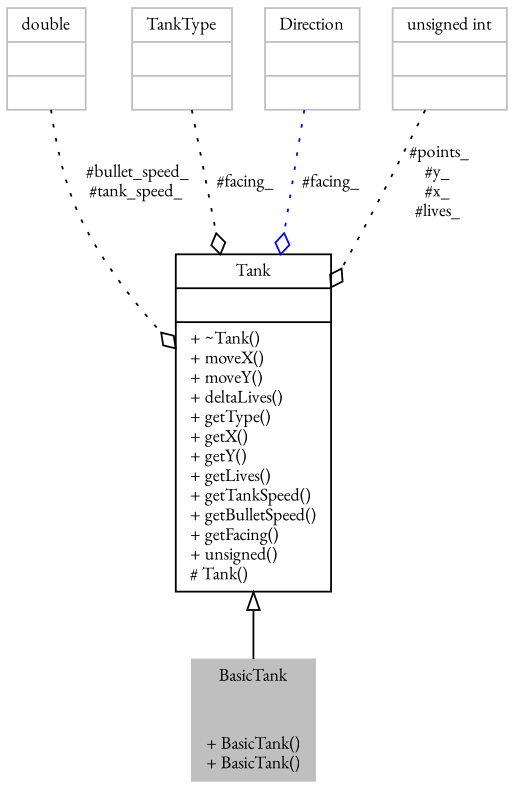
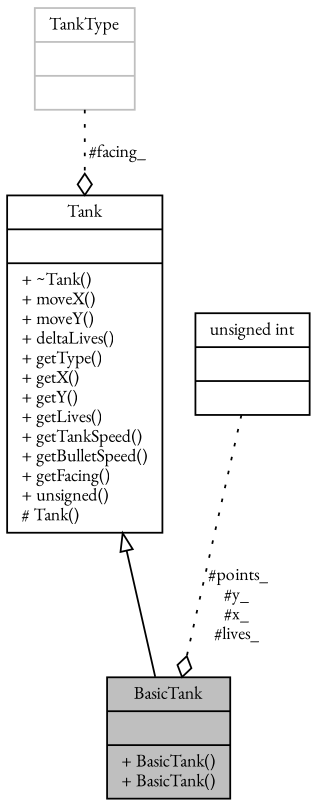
node "double": removed
node "Direction": removed
node "unsigned int": color grey75 -> black
edge "unsigned int" -> "Tank": now "unsigned int" -> "BasicTank"
node "BasicTank": color grey75 -> black
